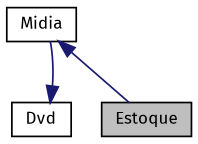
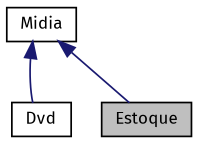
edge "Midia" -> "Dvd": reversed
